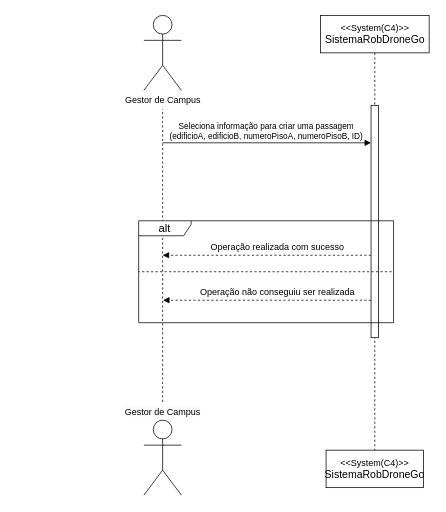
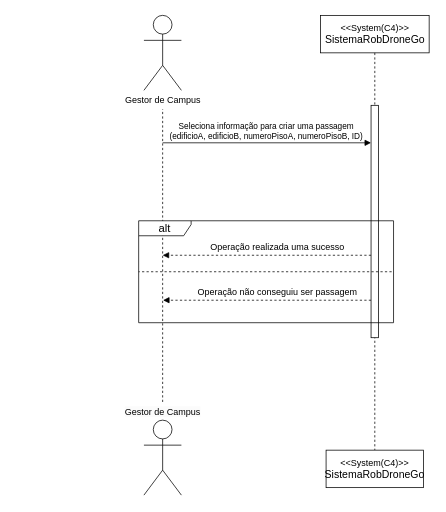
node "Operação realizada com sucesso": label "Operação realizada com sucesso" -> "Operação realizada uma sucesso"
node "Operação não conseguiu ser realizada": label "Operação não conseguiu ser realizada" -> "Operação não conseguiu ser passagem"
